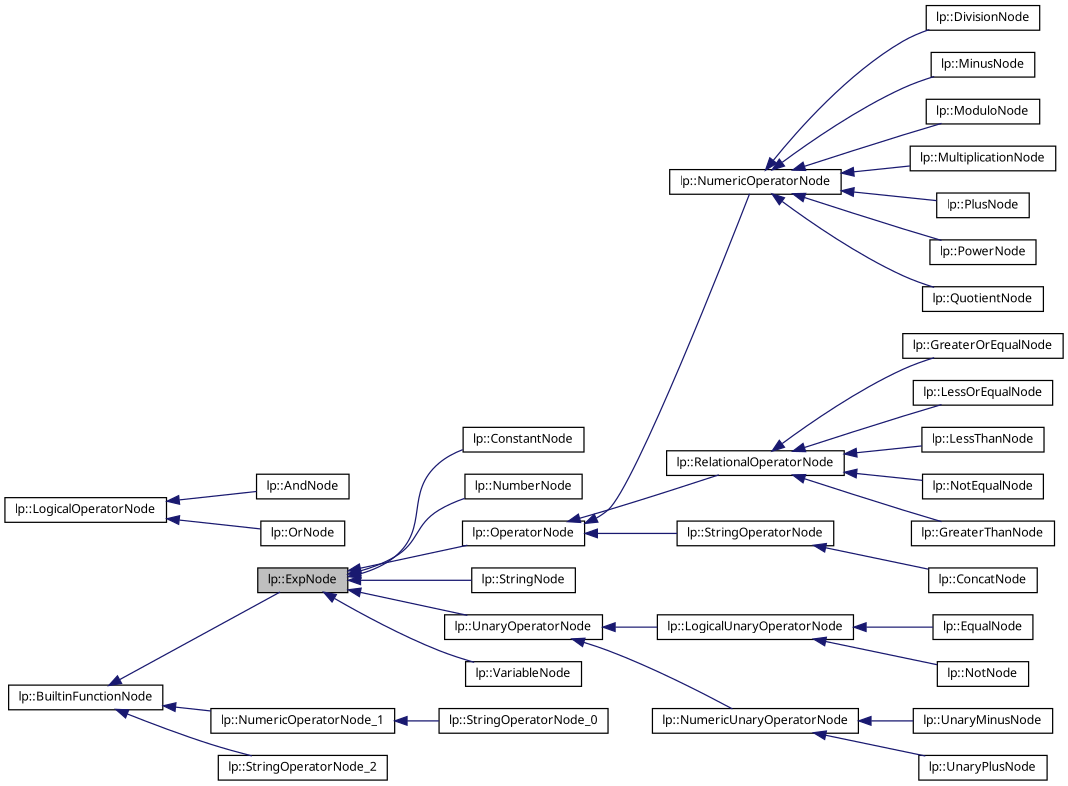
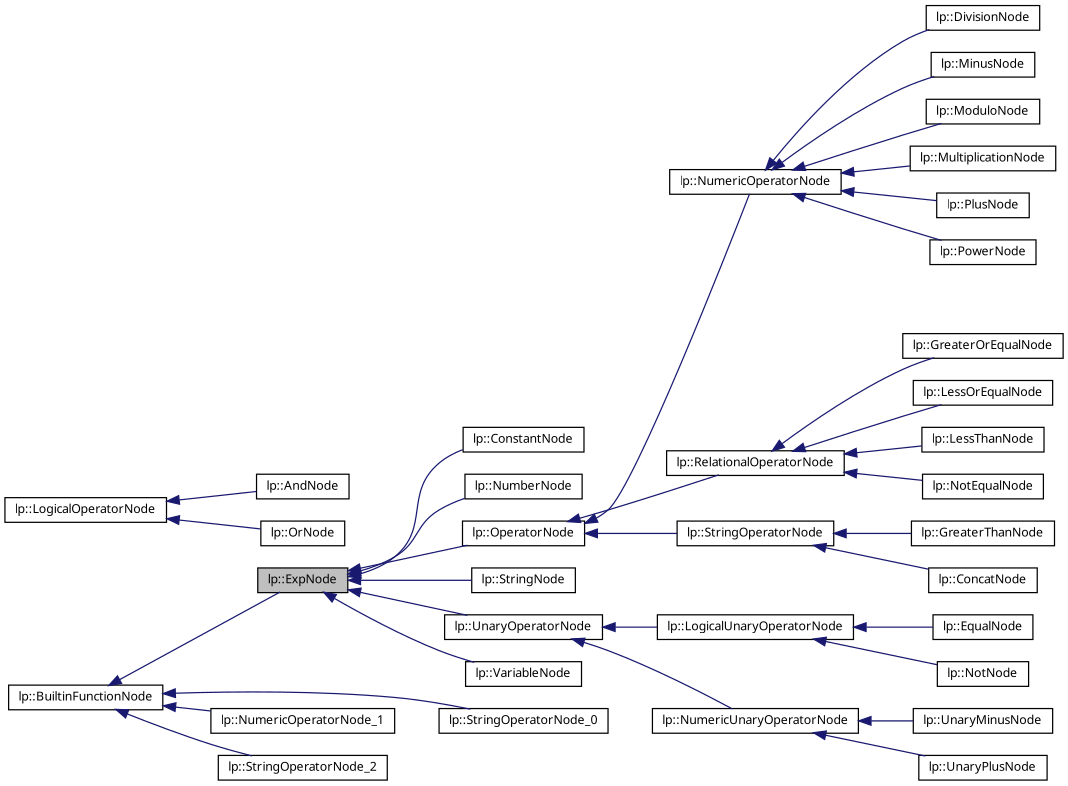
node "lp::QuotientNode": removed
edge "lp::GreaterThanNode" -> "lp::RelationalOperatorNode": now "lp::GreaterThanNode" -> "lp::StringOperatorNode"
edge "lp::StringOperatorNode_0" -> "lp::NumericOperatorNode_1": now "lp::StringOperatorNode_0" -> "lp::BuiltinFunctionNode"
